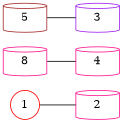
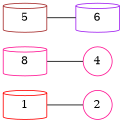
node "3": label "3" -> "6"
node "4": shape cylinder -> circle
node "1": shape circle -> cylinder
node "2": shape cylinder -> circle
